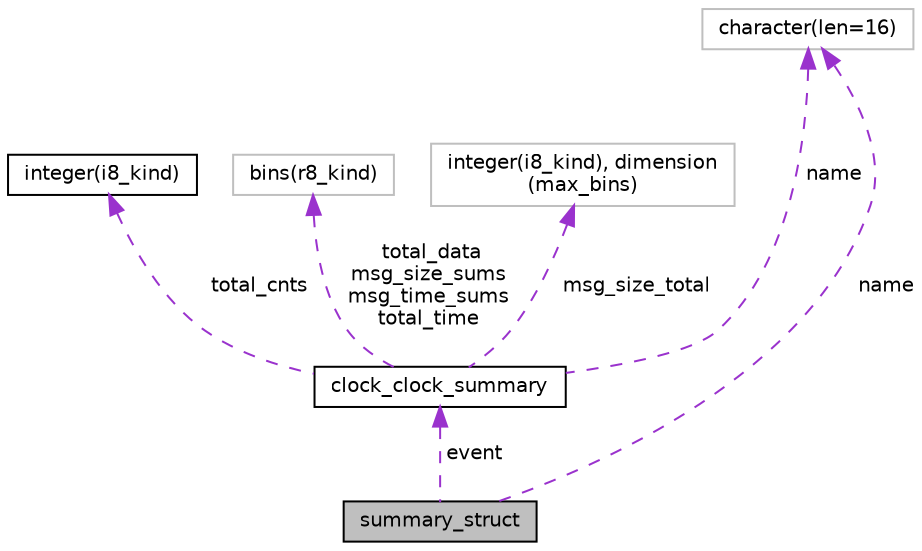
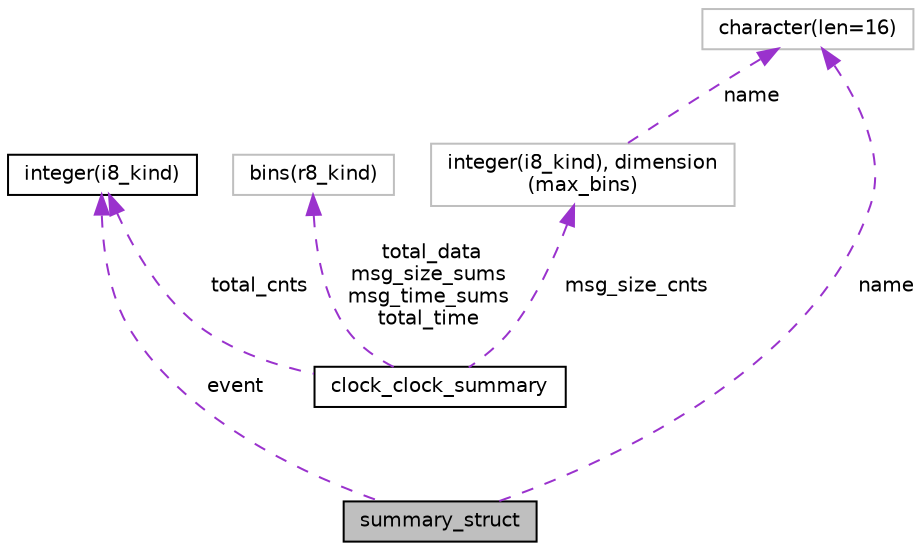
edge "clock_clock_summary" -> "character(len=16)": now "integer(i8_kind), dimension (max_bins)" -> "character(len=16)"
edge "clock_clock_summary" -> "integer(i8_kind), dimension (max_bins)": label " msg_size_total" -> " msg_size_cnts"
edge "summary_struct" -> "clock_clock_summary": now "summary_struct" -> "integer(i8_kind)"
